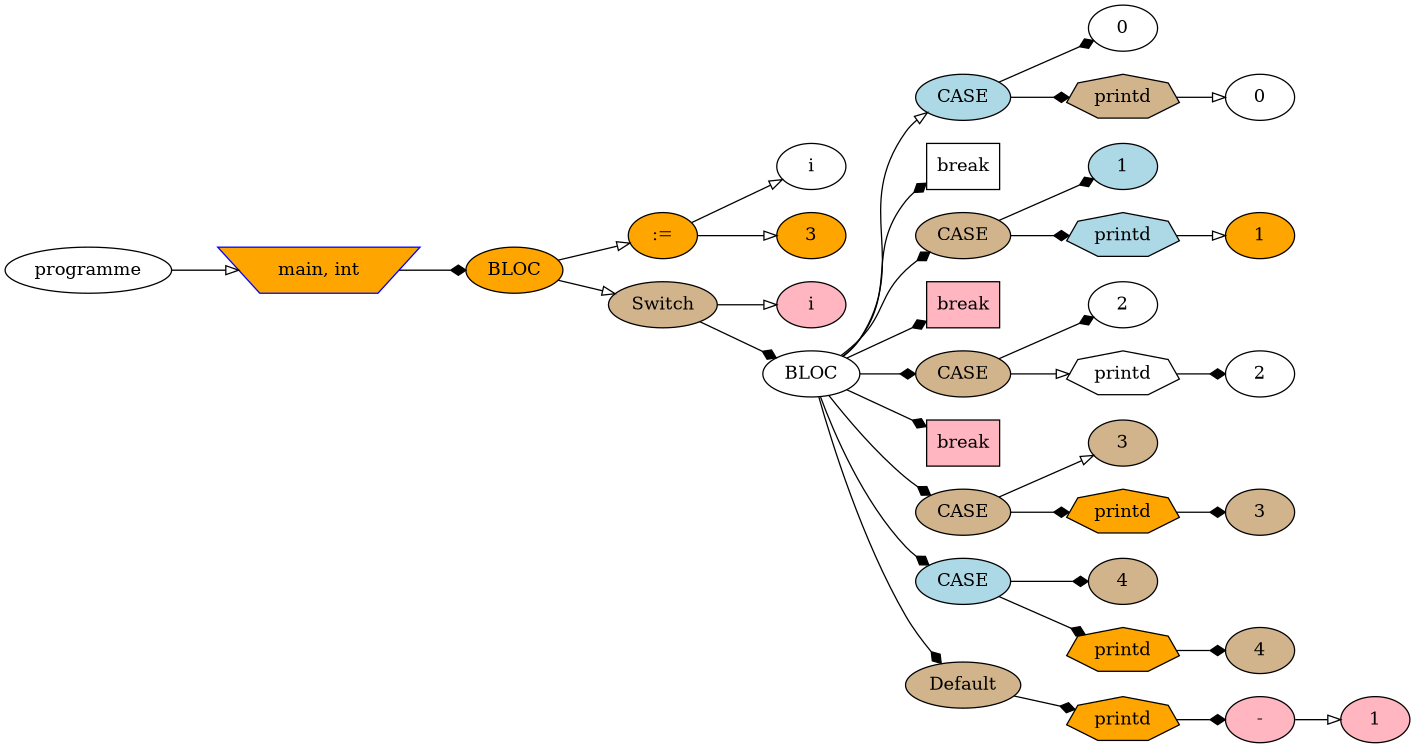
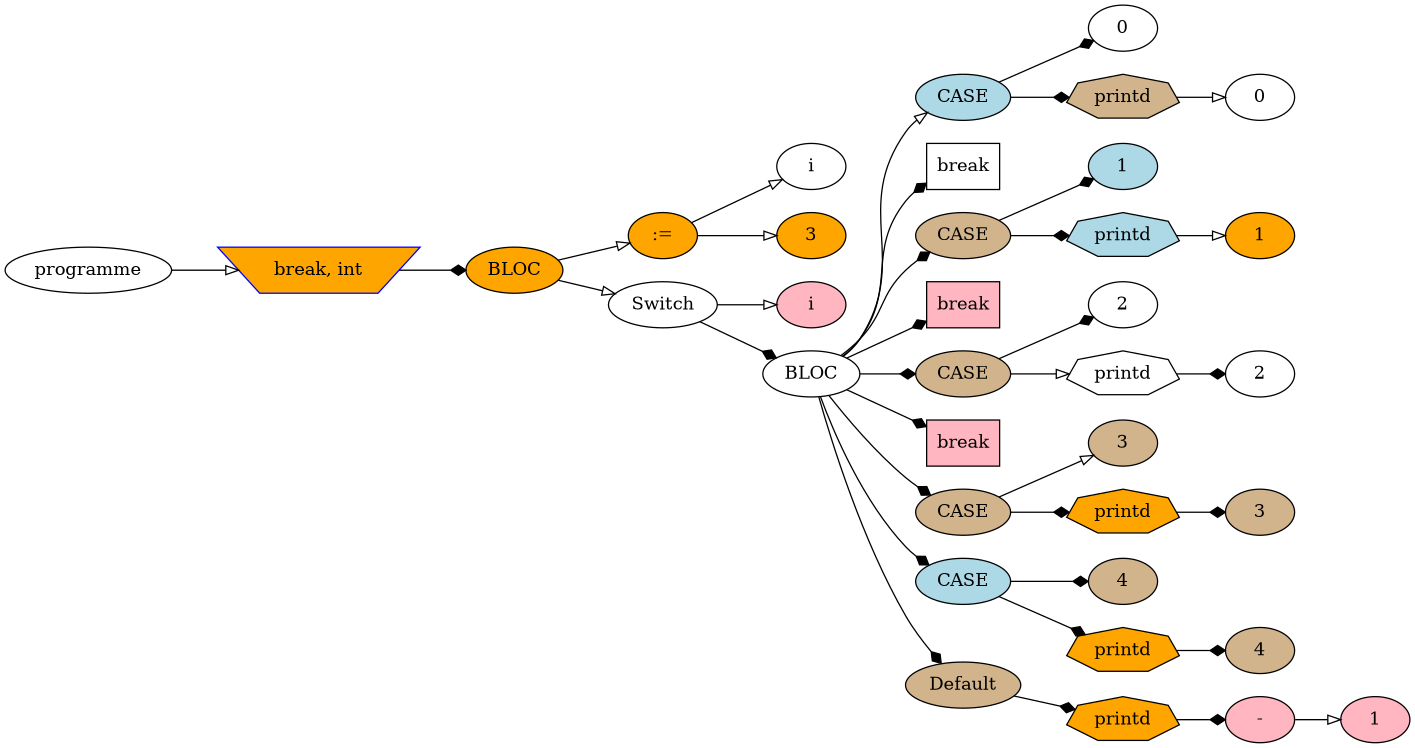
node "main, int": label "main, int" -> "break, int"
node "Switch": fillcolor tan -> white
